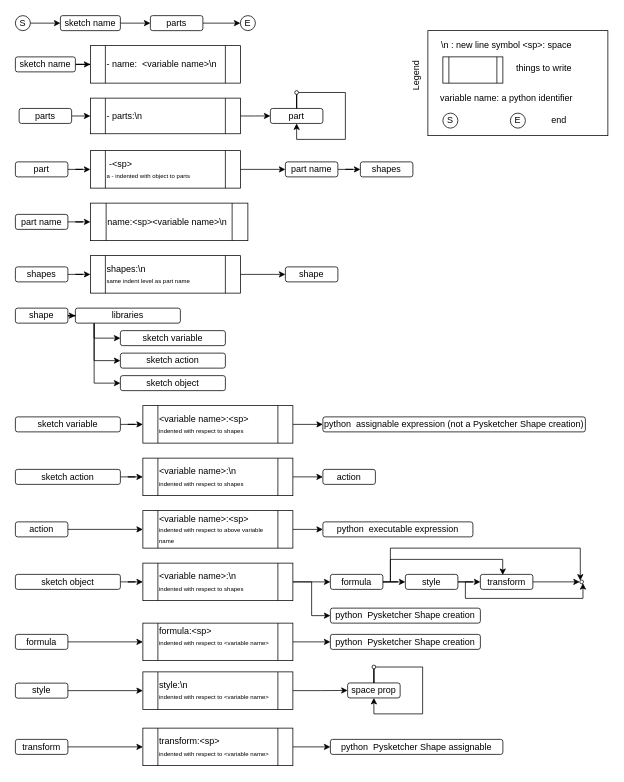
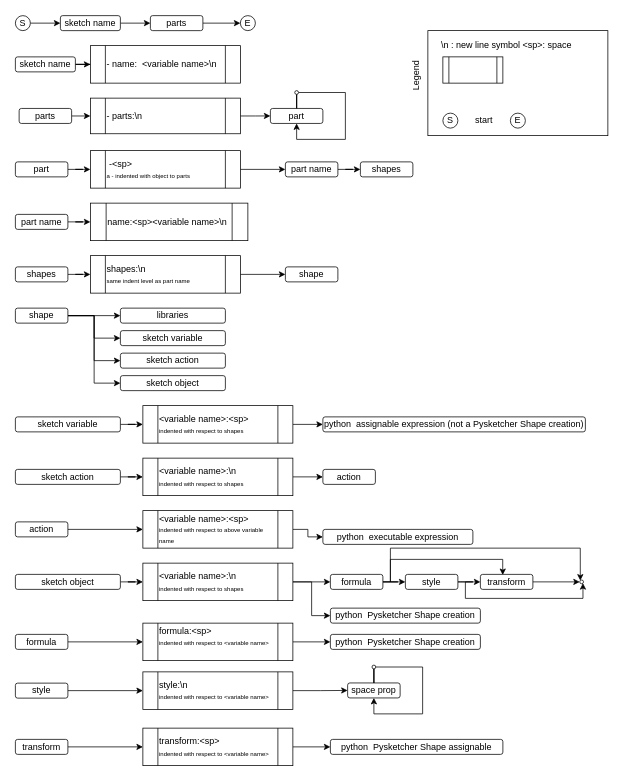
node "things to write": removed
node "variable name: a python identifier": removed
node "start": added
node "end": removed
node "libraries": moved (128, 315) -> (173, 315)
node "python executable expression": moved (398, 529) -> (398, 537)
